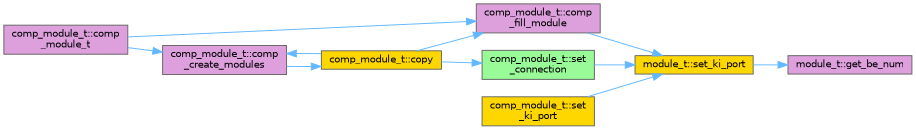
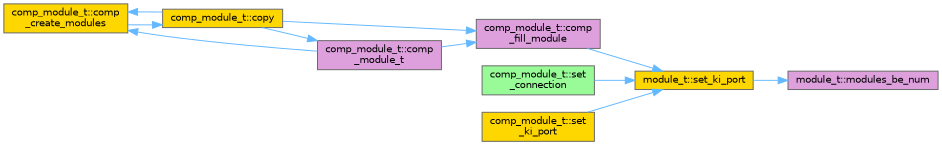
node "comp_module_t::comp _create_modules": fillcolor plum -> gold
edge "comp_module_t::copy" -> "comp_module_t::set _connection": now "comp_module_t::copy" -> "comp_module_t::comp _module_t"
node "module_t::get_be_num": label "module_t::get_be_num" -> "module_t::modules_be_num"
